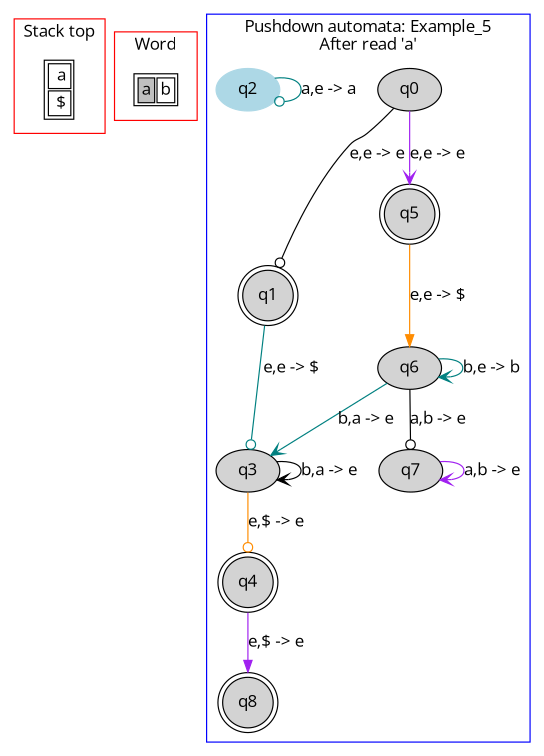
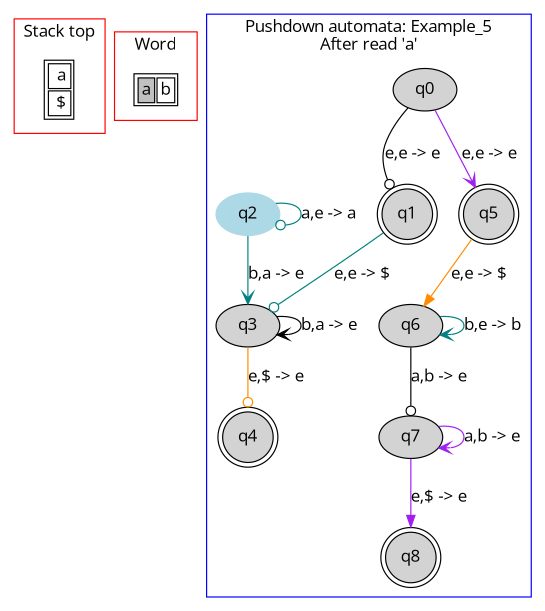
edge "q6" -> "q3": now "q2" -> "q3"
edge "q4" -> "q8": now "q7" -> "q8"
